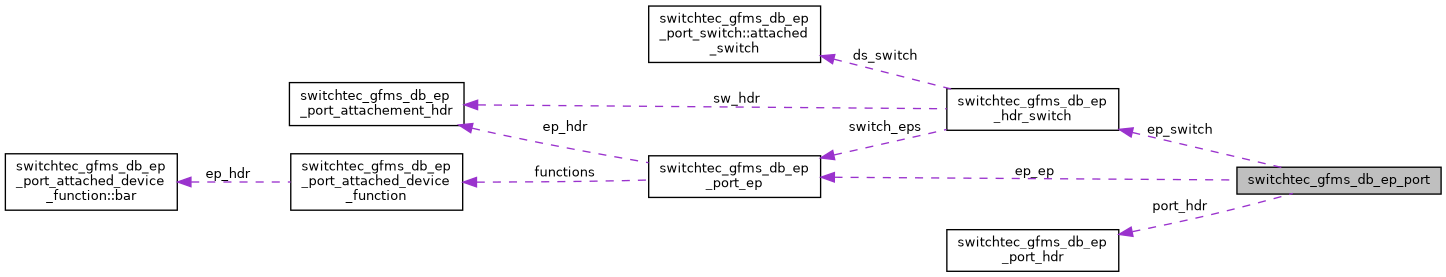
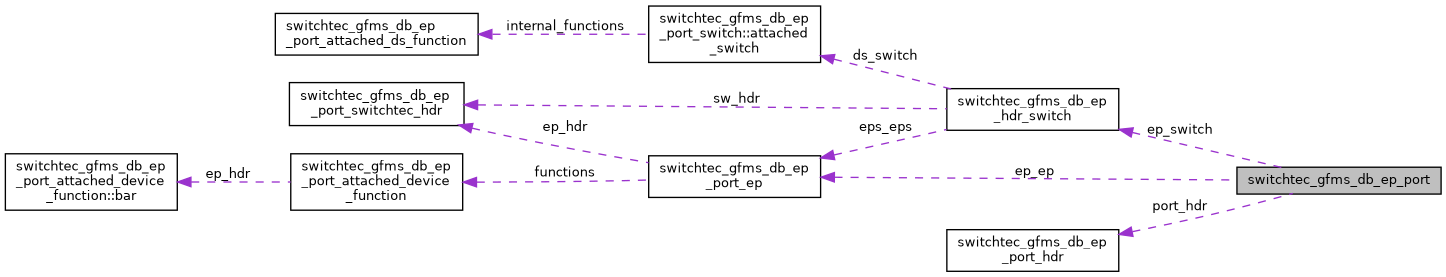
node "switchtec_gfms_db_ep _port_attached_ds_function": added
node "switchtec_gfms_db_ep _port_attachement_hdr": label "switchtec_gfms_db_ep _port_attachement_hdr" -> "switchtec_gfms_db_ep _port_switchtec_hdr"
edge "switchtec_gfms_db_ep _hdr_switch" -> "switchtec_gfms_db_ep _port_ep": label " switch_eps" -> " eps_eps"
